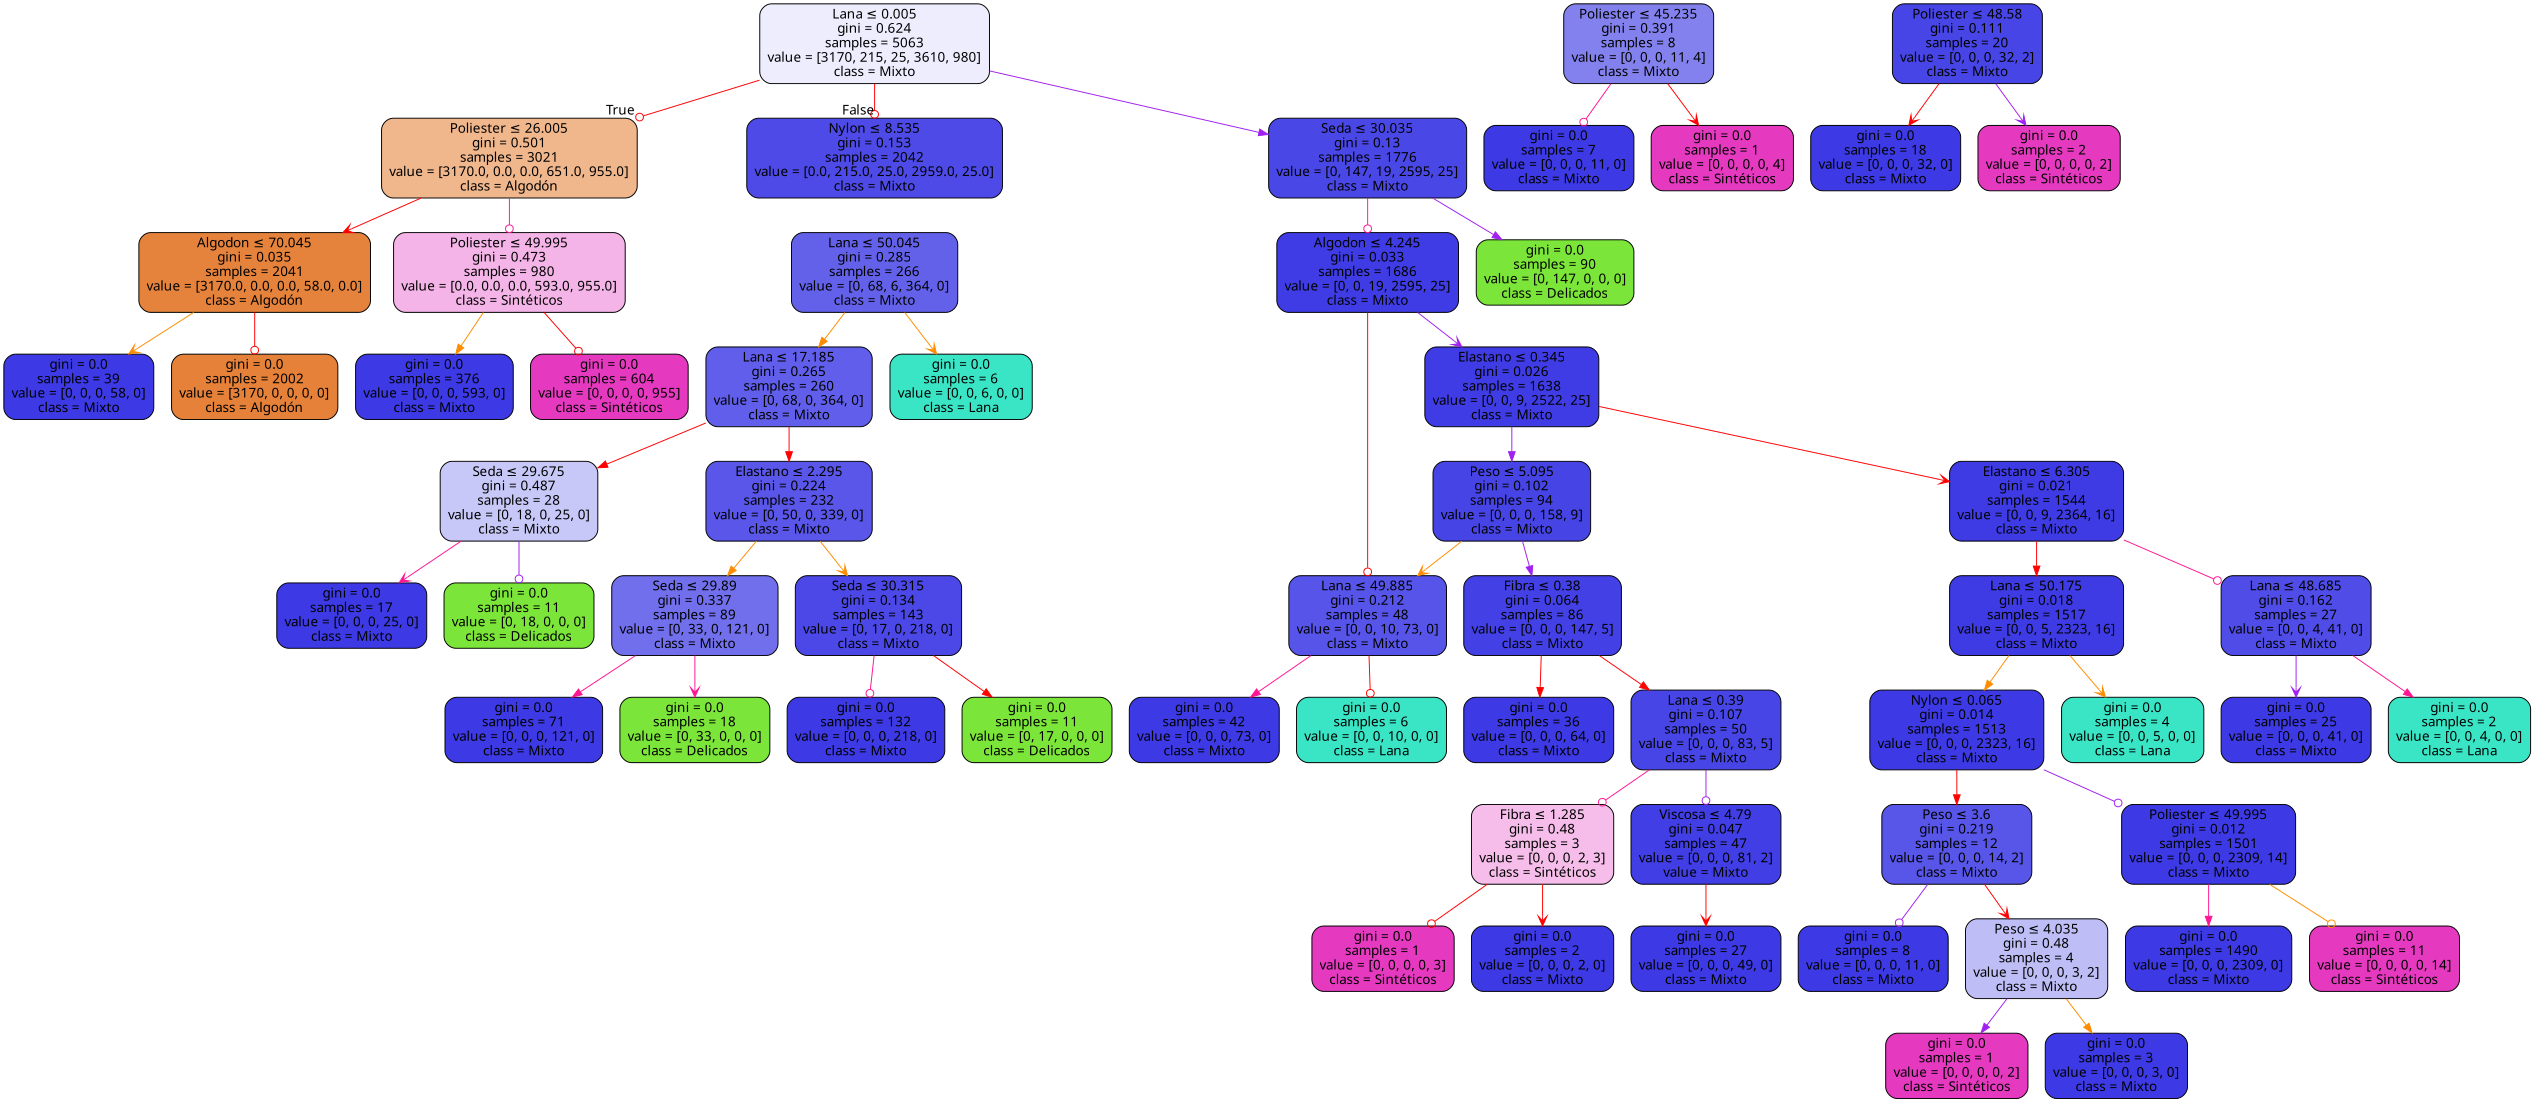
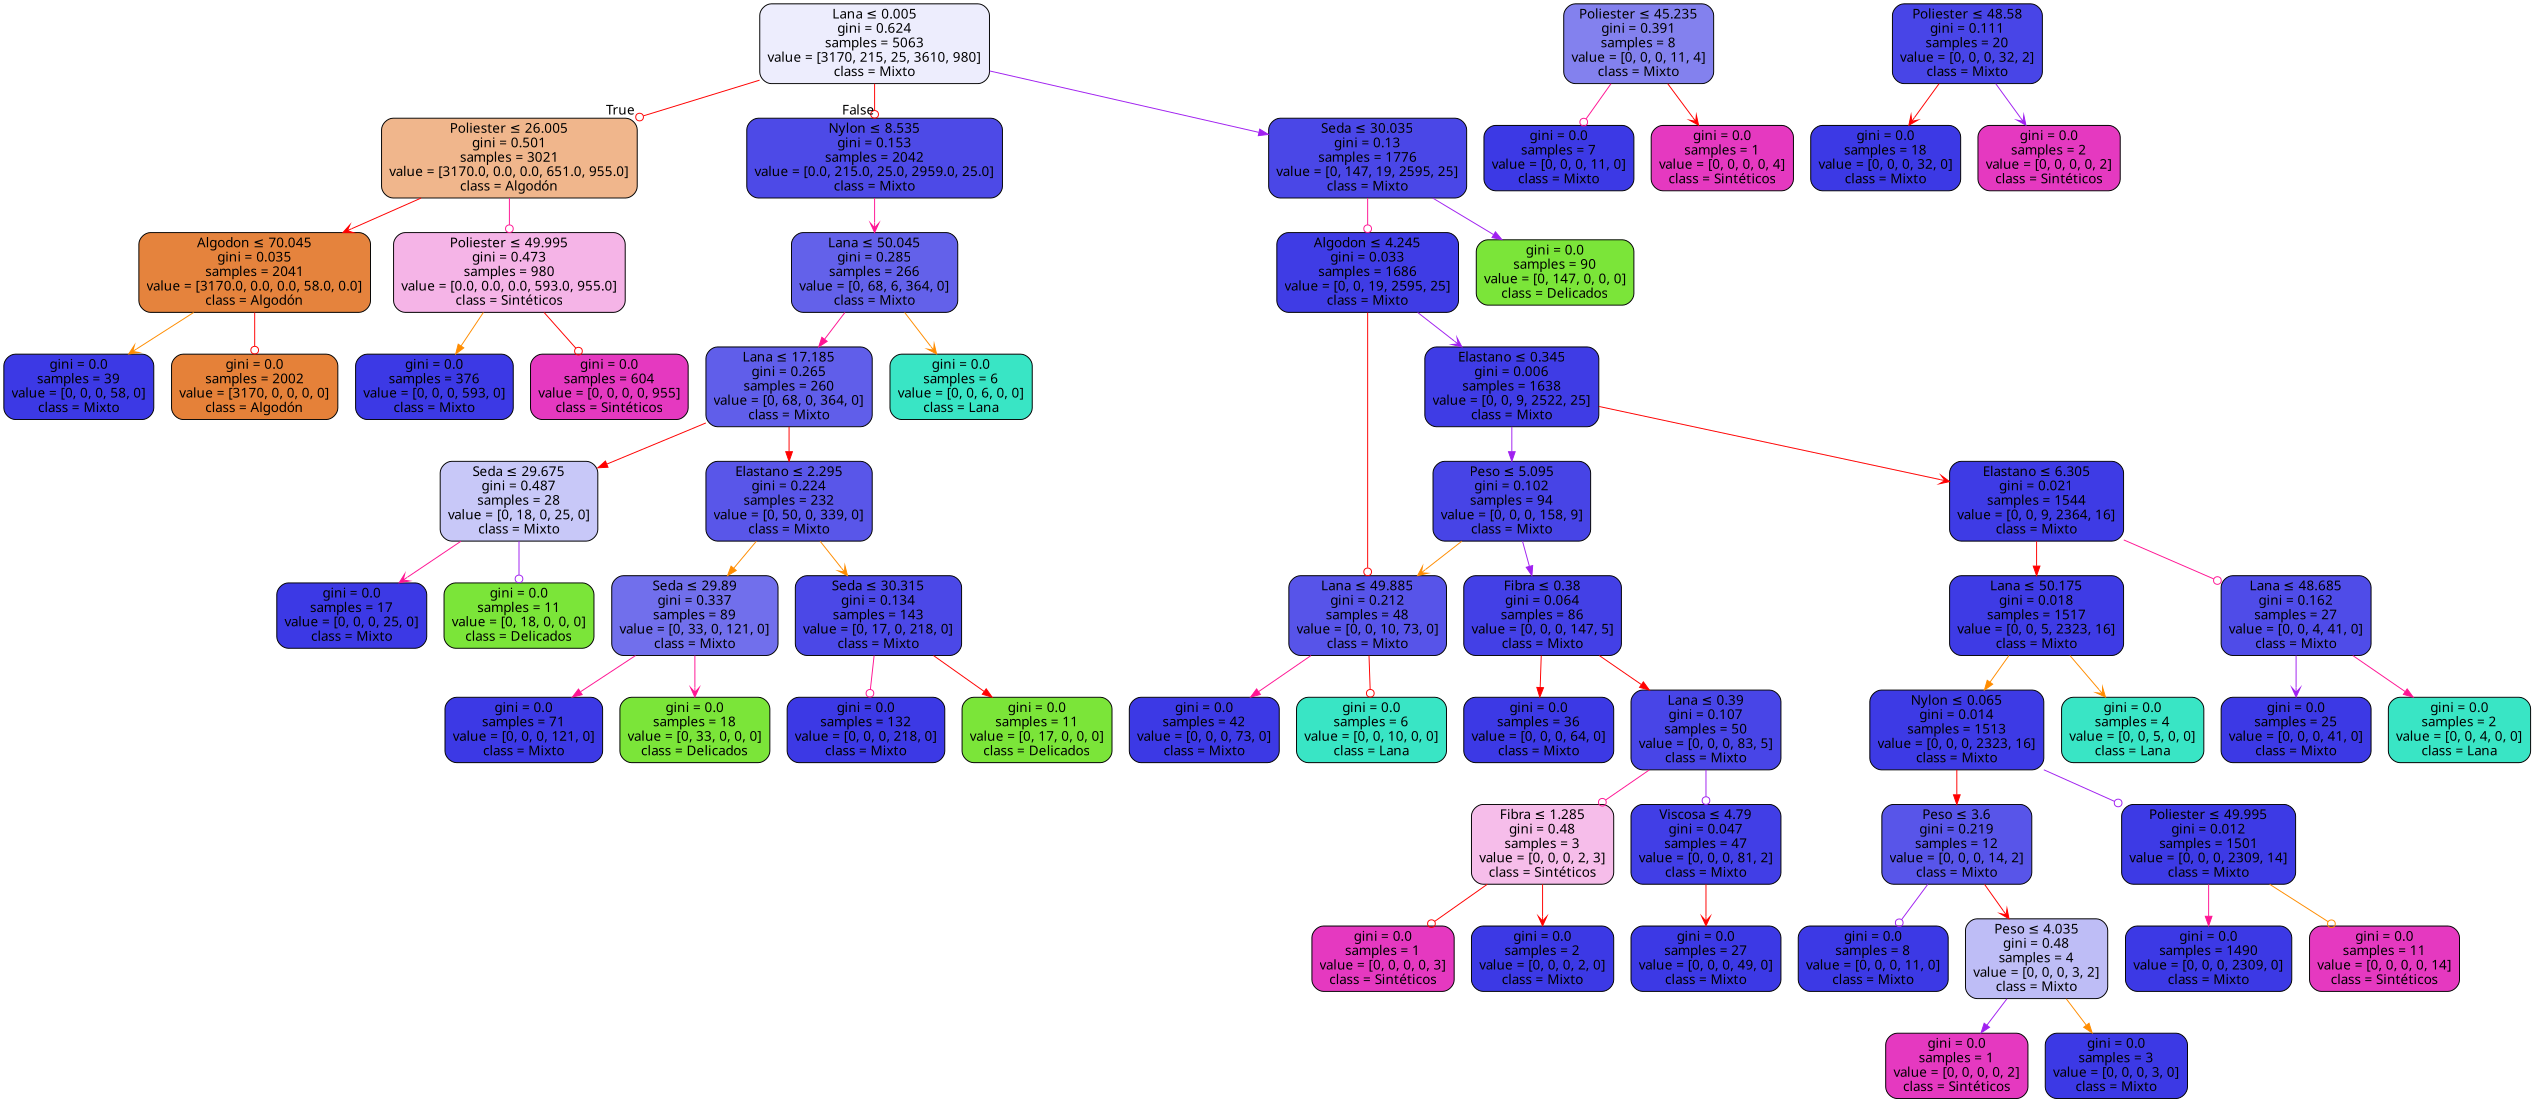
edge "Nylon ≤ 8.535" -> "Lana ≤ 50.045": added
edge "Lana ≤ 50.045" -> "Lana ≤ 17.185": color darkorange -> deeppink
node "Elastano ≤ 0.345": text "gini = 0.026" -> "gini = 0.006"
node "Viscosa ≤ 4.79": text "value = Mixto" -> "class = Mixto"
